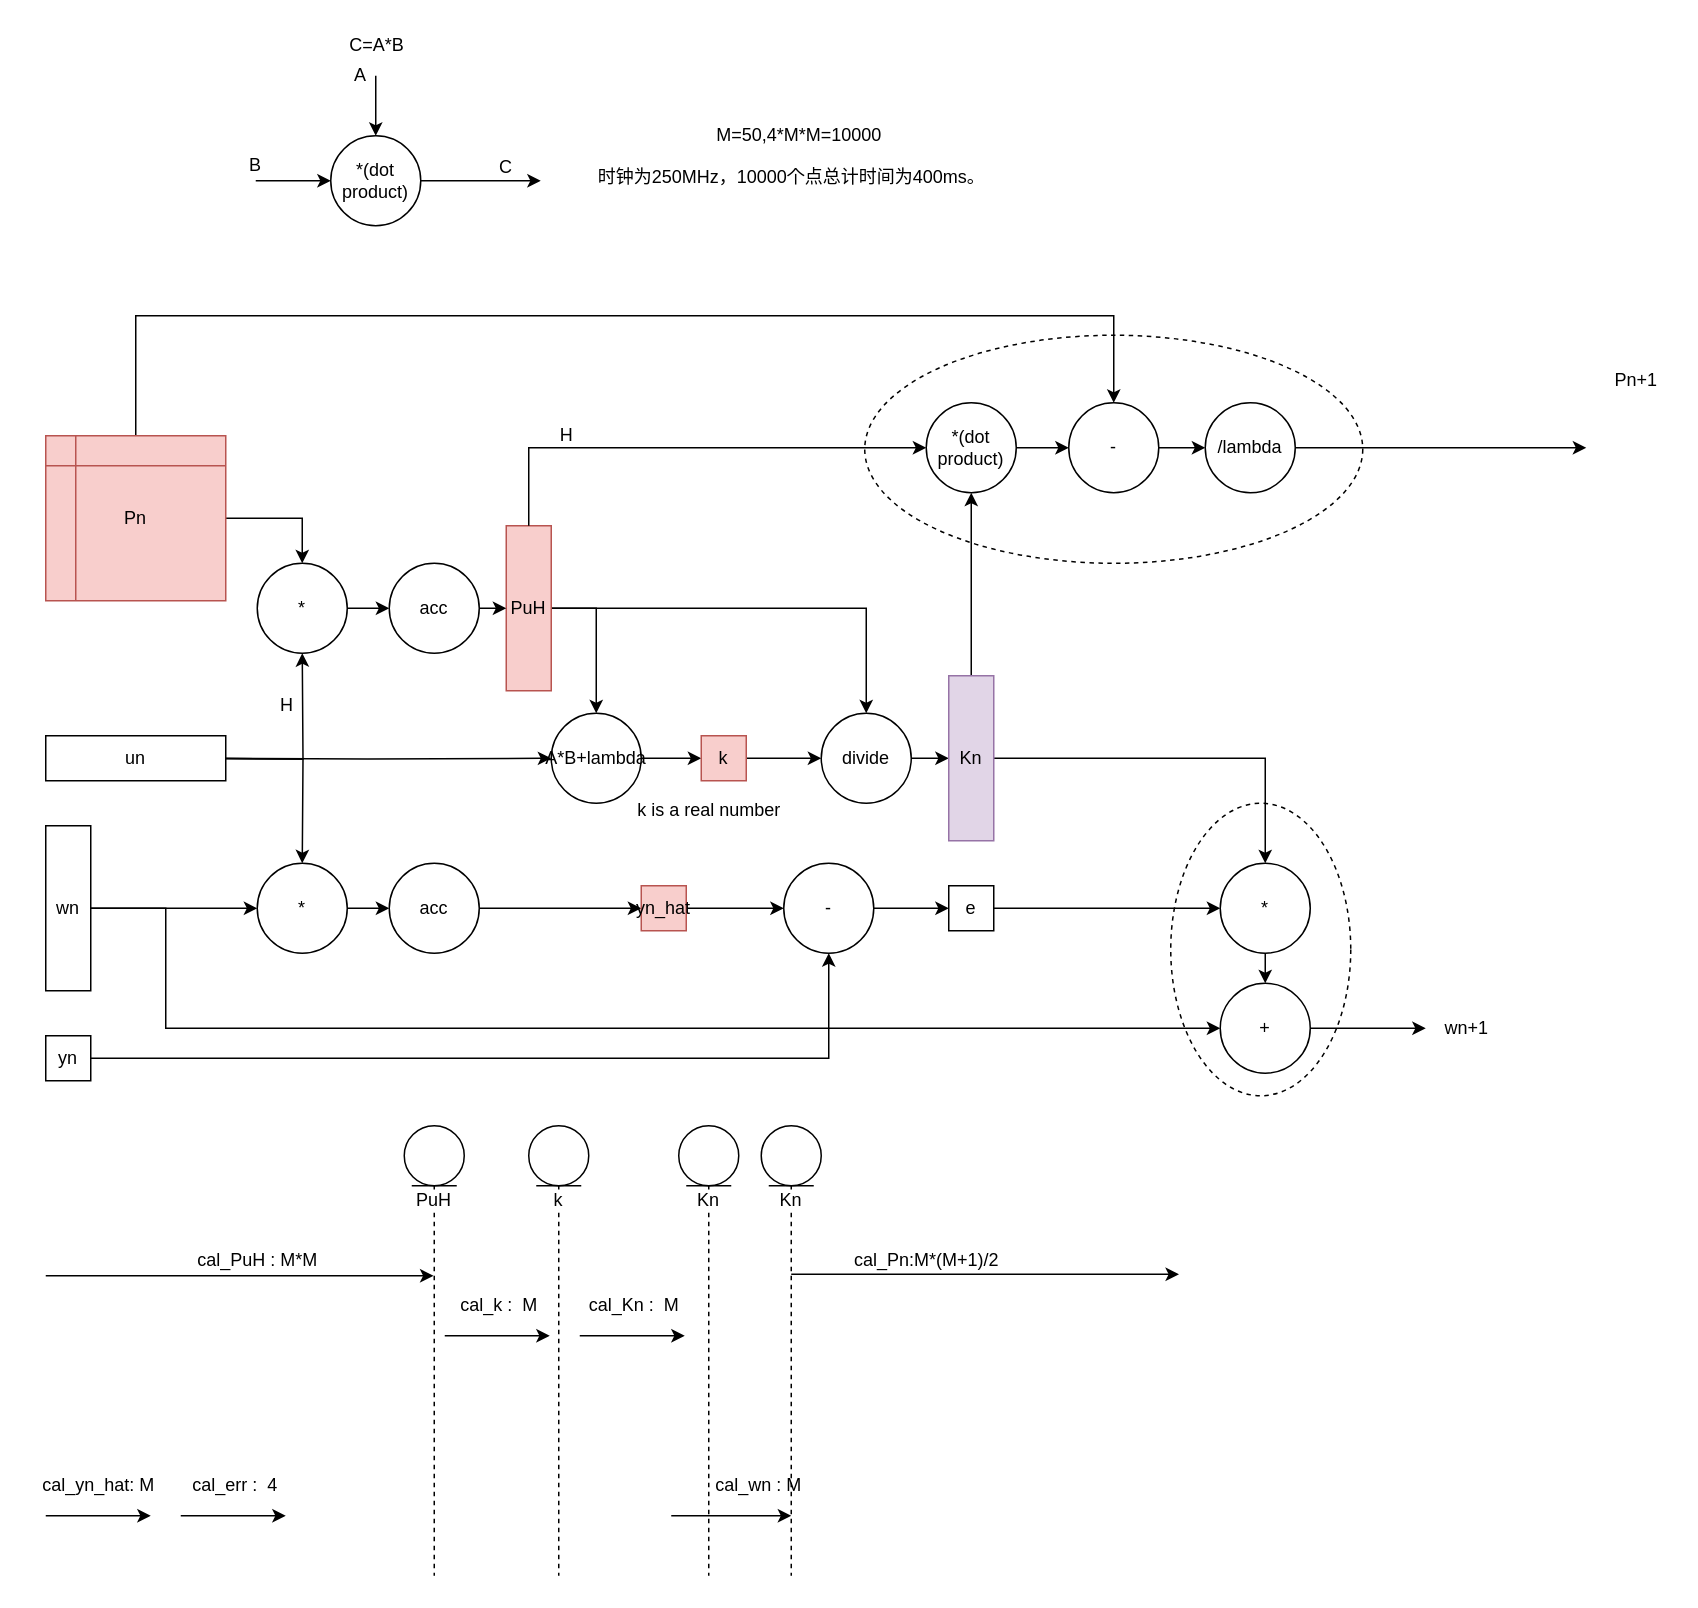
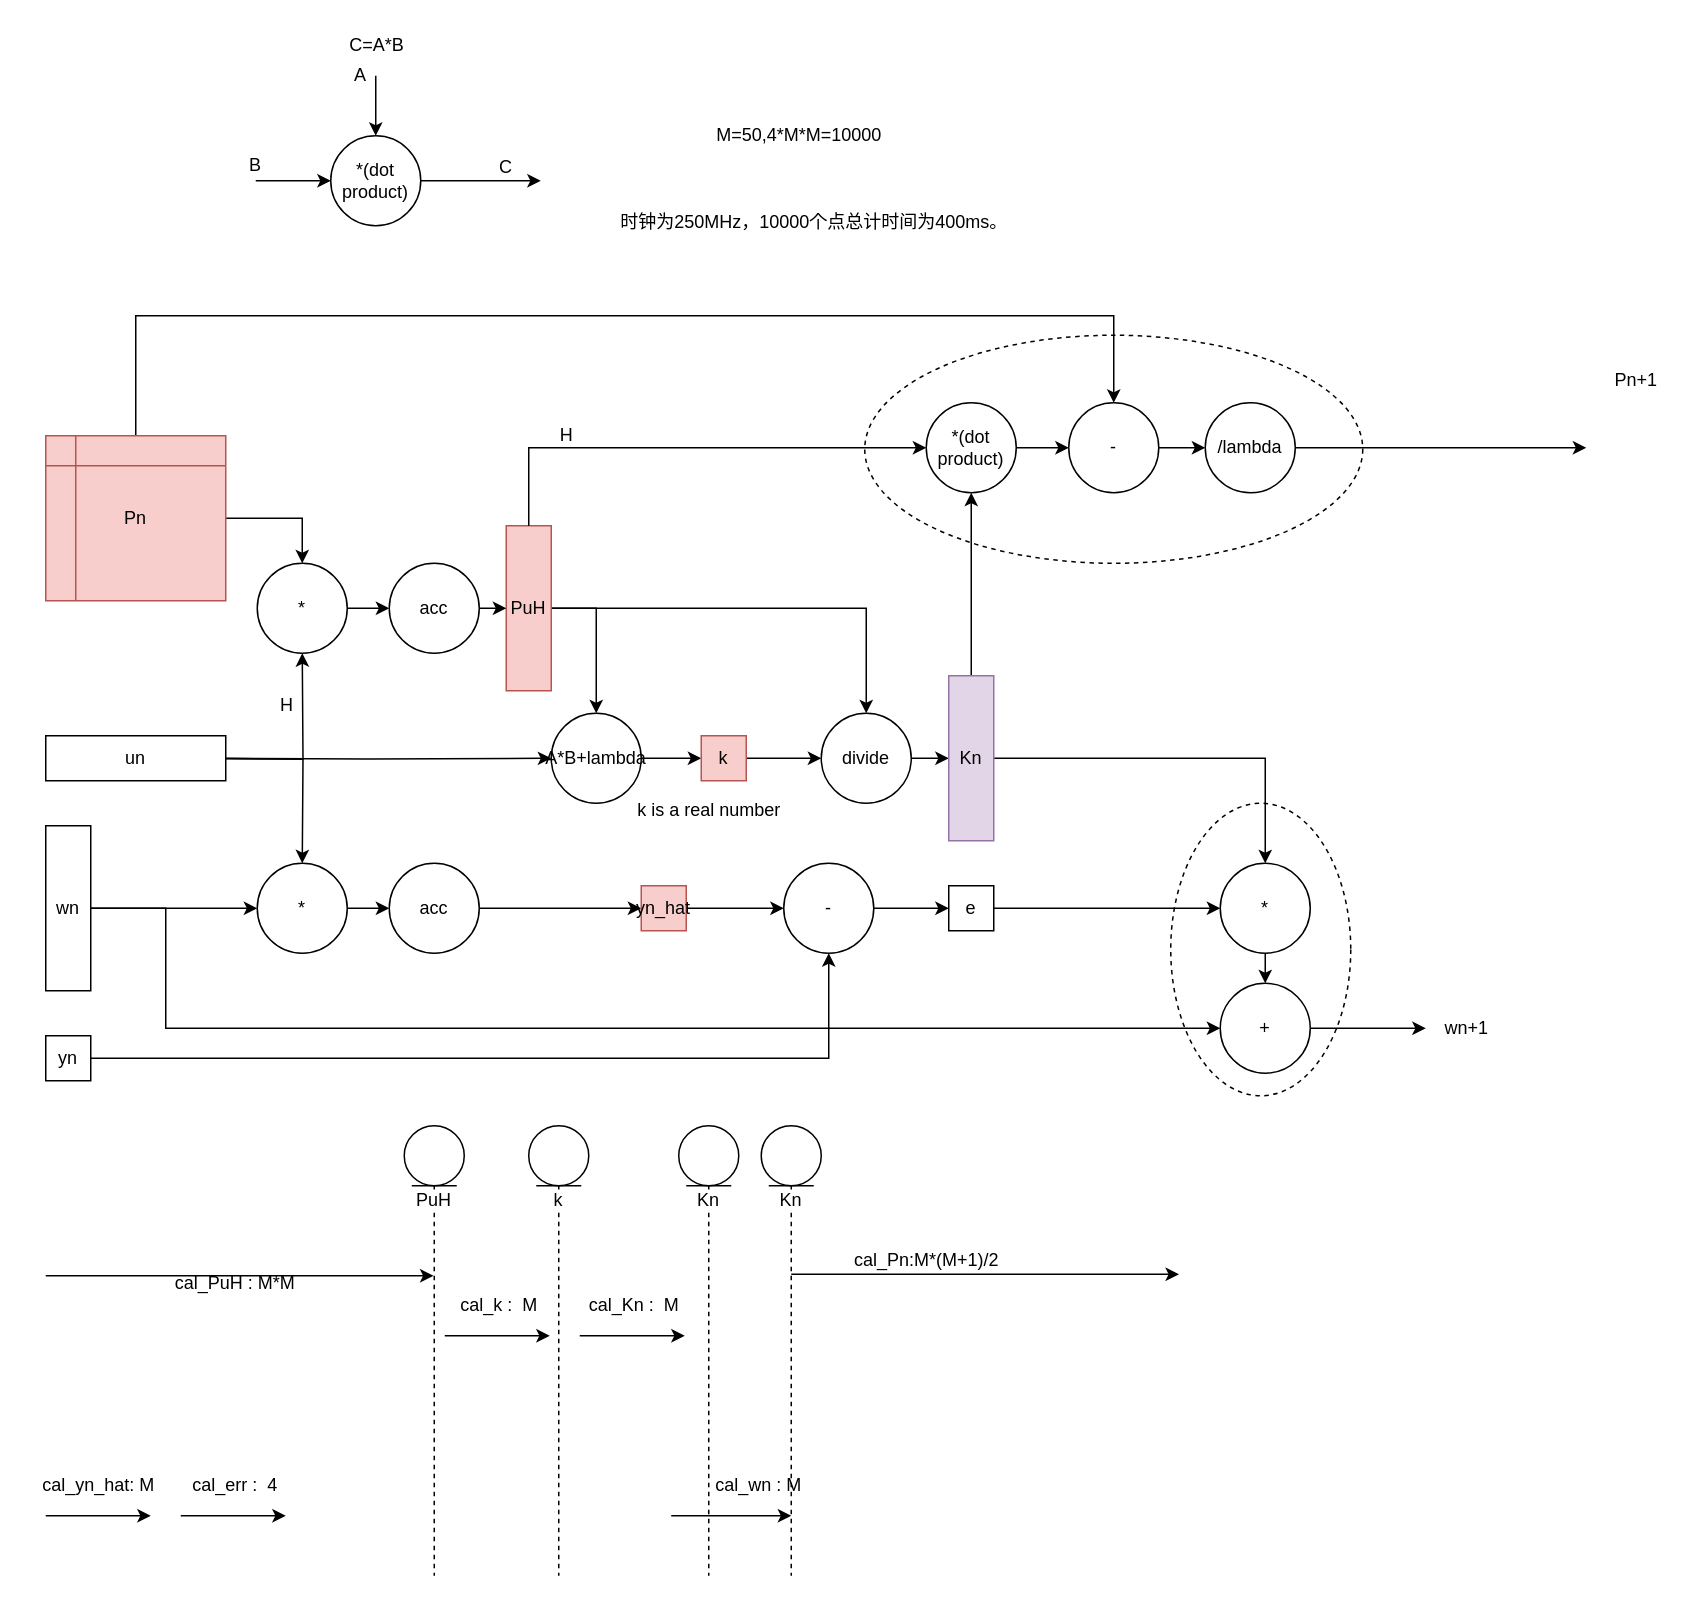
node "时钟为250MHz，10000个点总计时间为400ms。": moved (791, 178) -> (814, 223)
node "cal_PuH : M*M": moved (257, 1261) -> (235, 1283)
